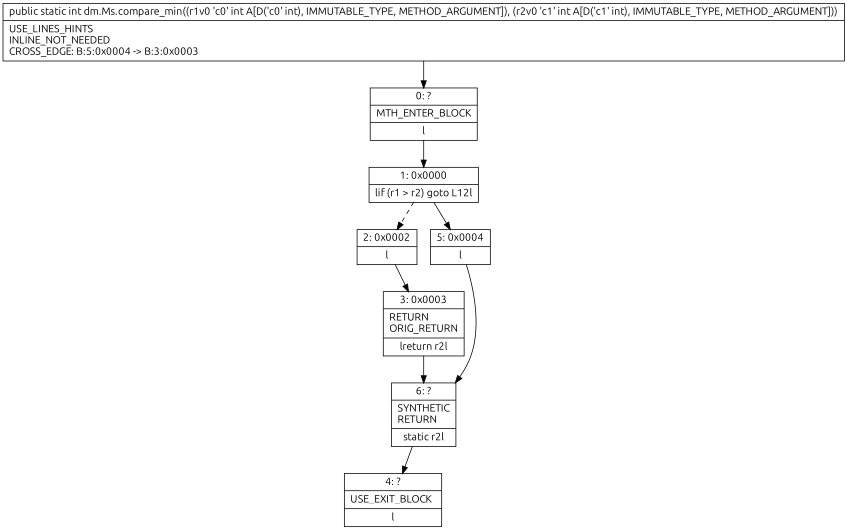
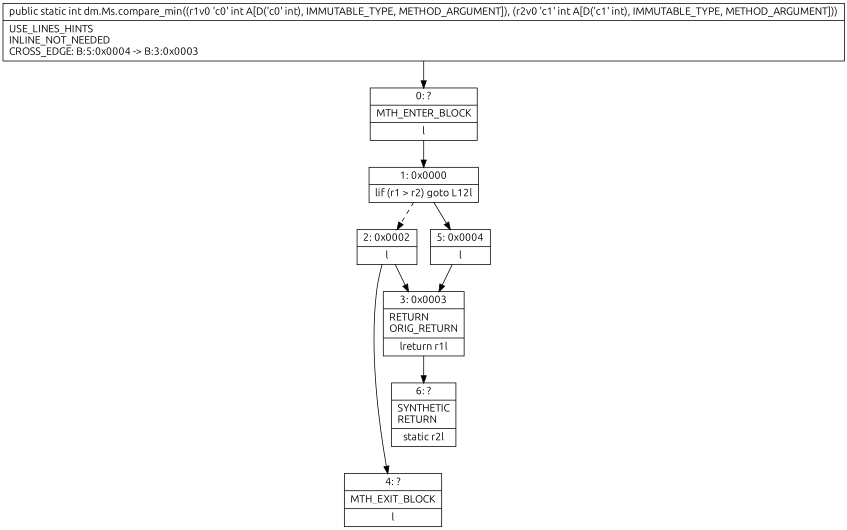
edge "5: 0x0004" -> "6: ?": now "5: 0x0004" -> "3: 0x0003"
node "3: 0x0003": text "lreturn r2l" -> "lreturn r1l"
edge "6: ?" -> "4: ?": now "2: 0x0002" -> "4: ?"
node "4: ?": text "USE_EXIT_BLOCK" -> "MTH_EXIT_BLOCK"
